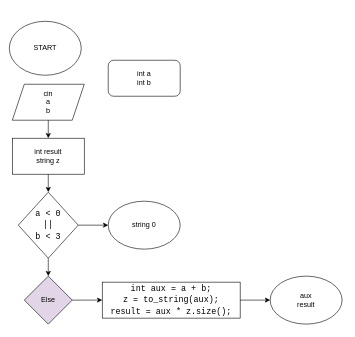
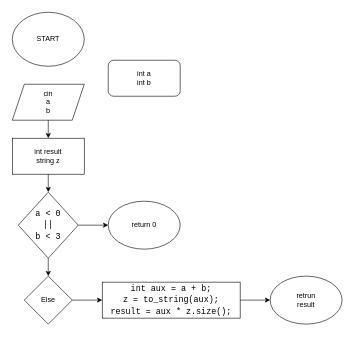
node "START": moved (45, 48) -> (48, 39)
node "string 0": label "string 0" -> "return 0"
node "Else": fillcolor #e1d5e7 -> #ffffff
node "aux result": label "aux result" -> "retrun result"
